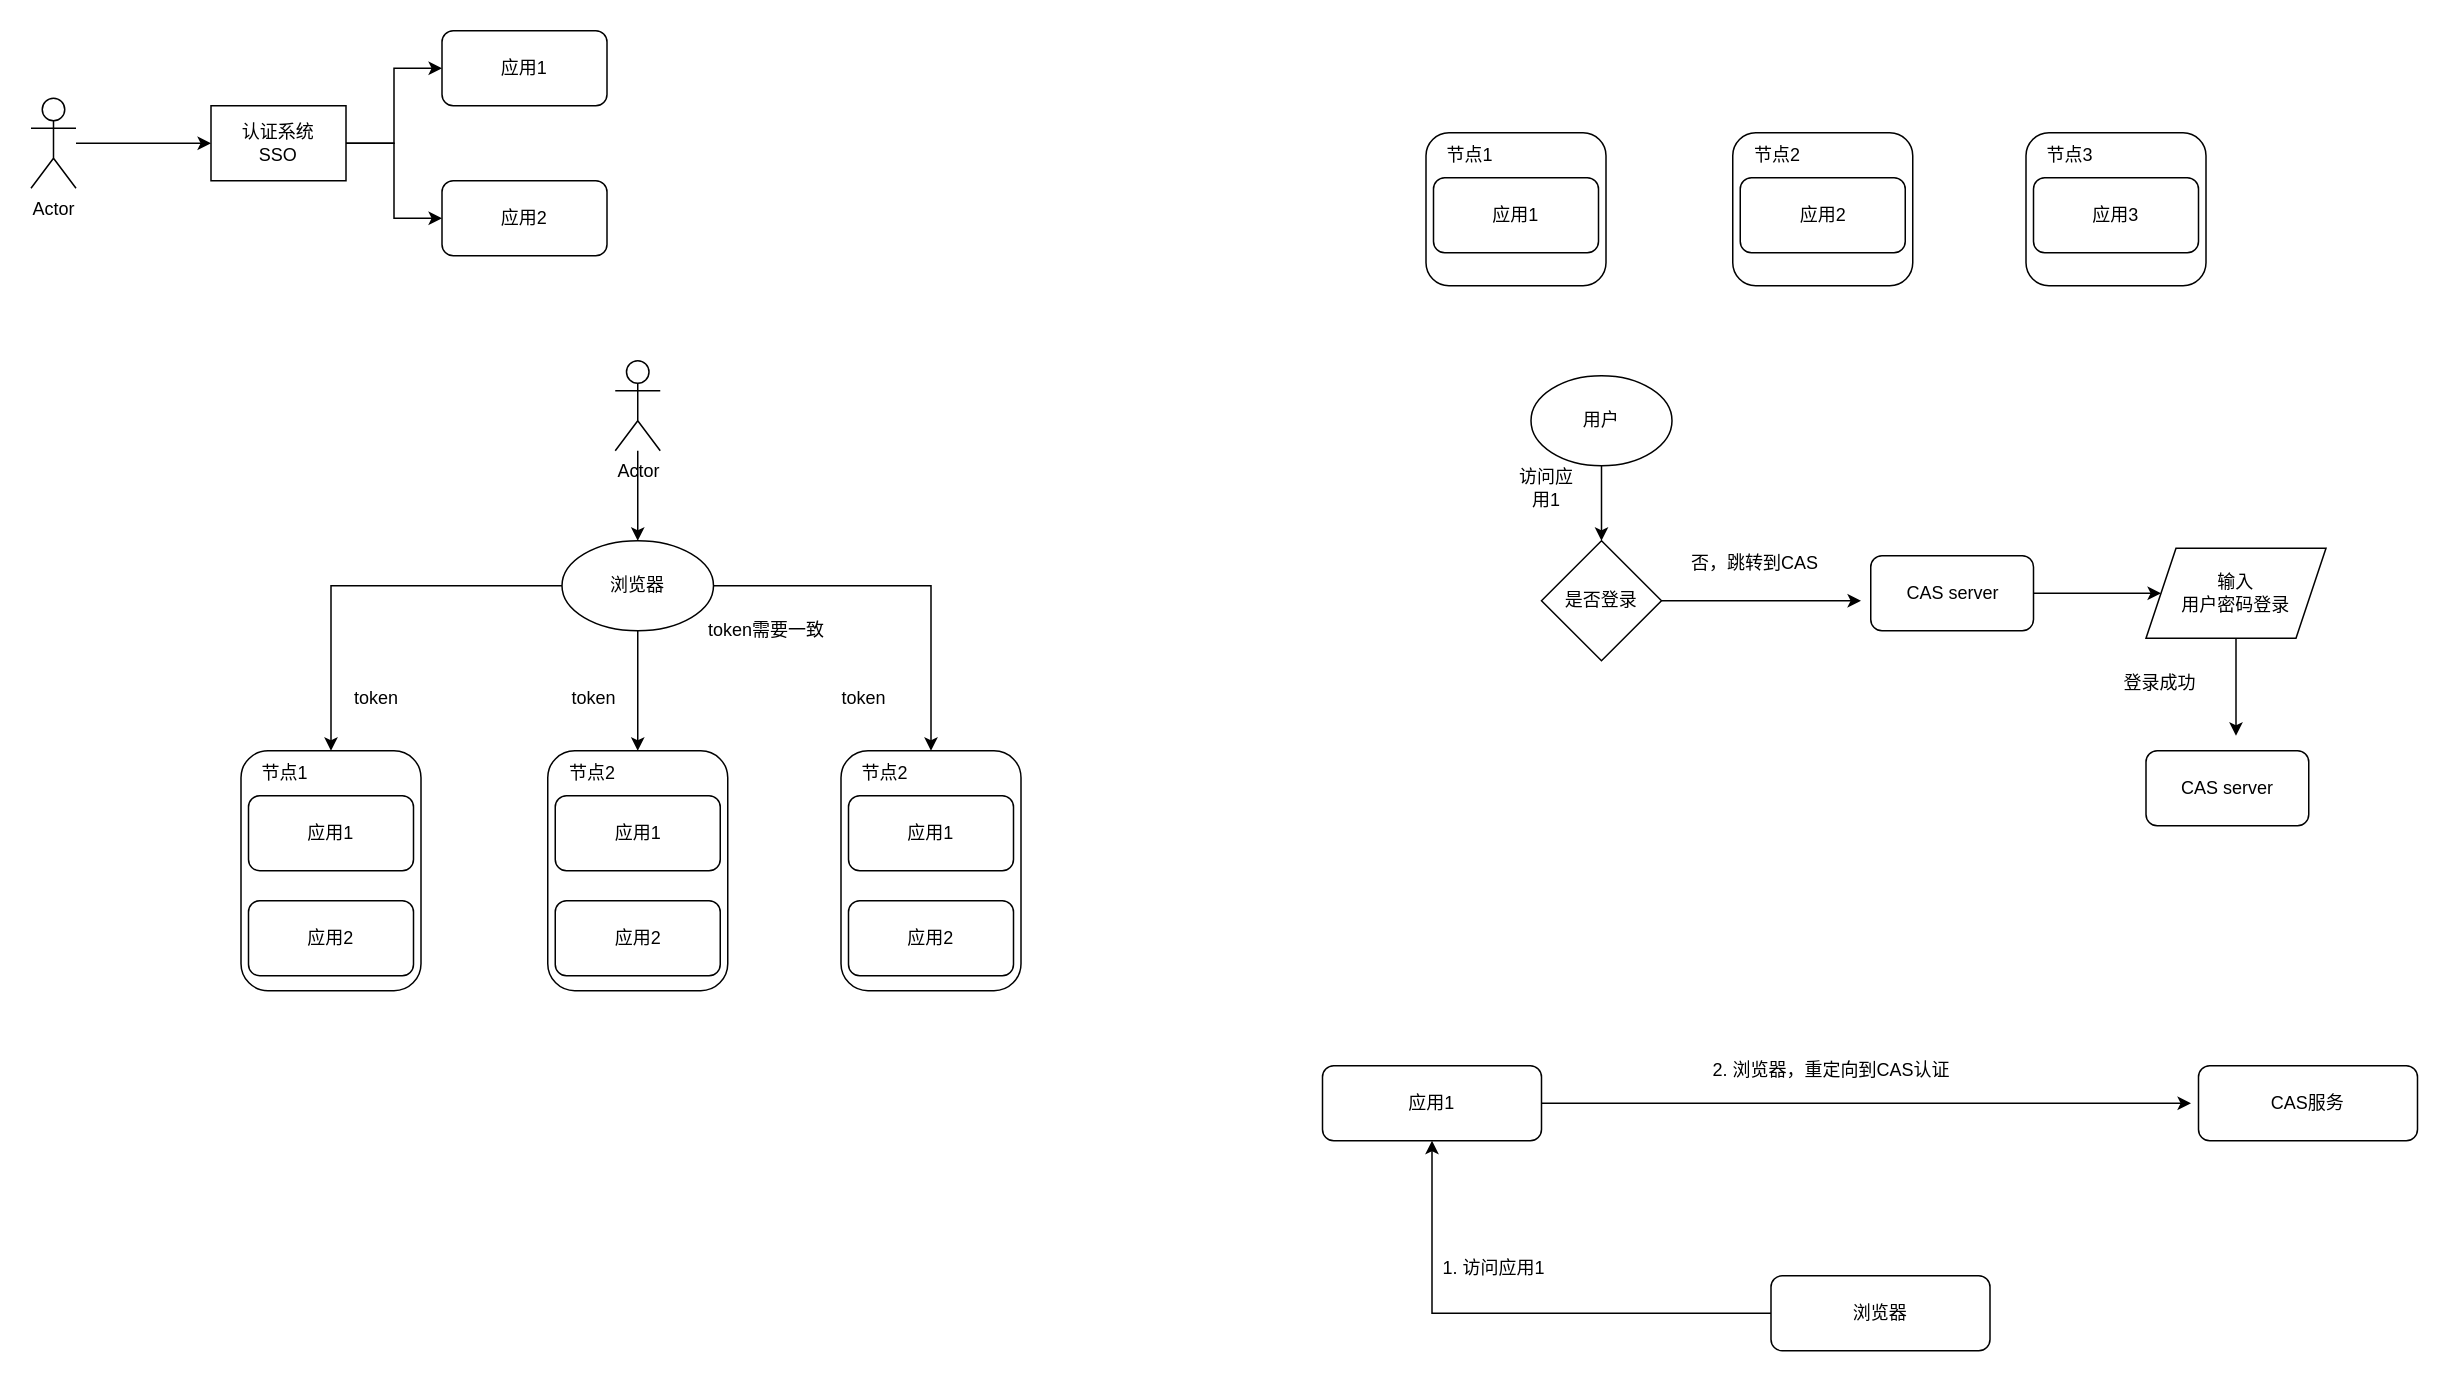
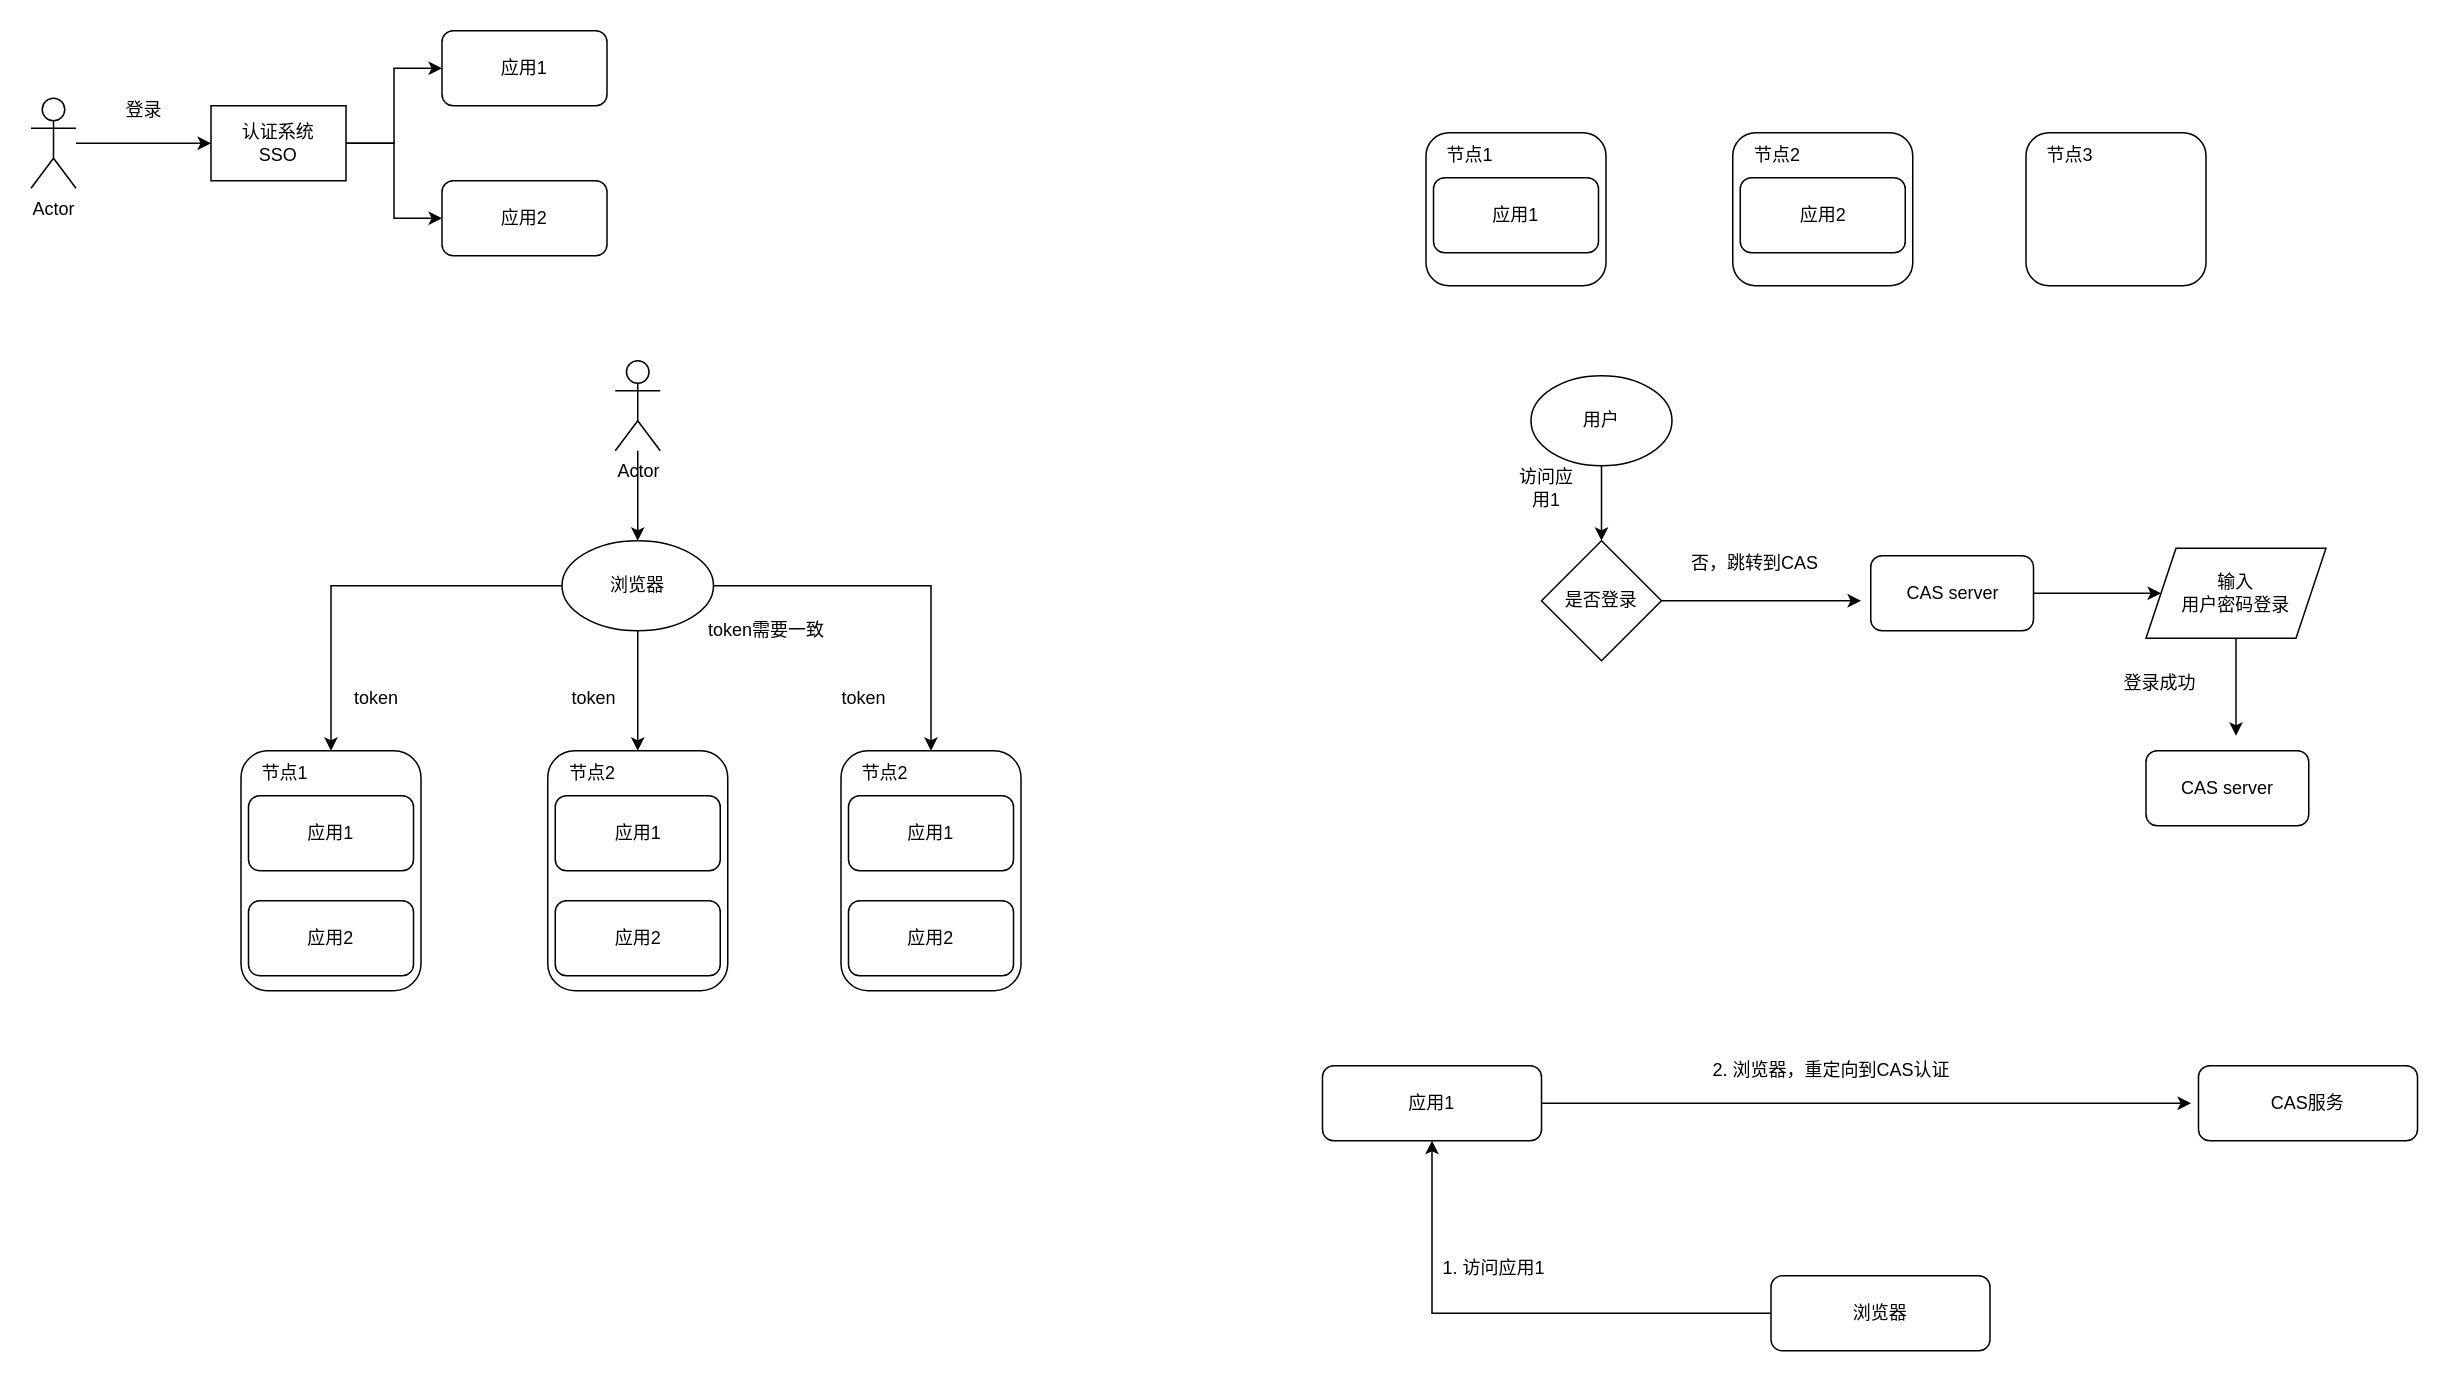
node "登录": added
node "应用3": removed
